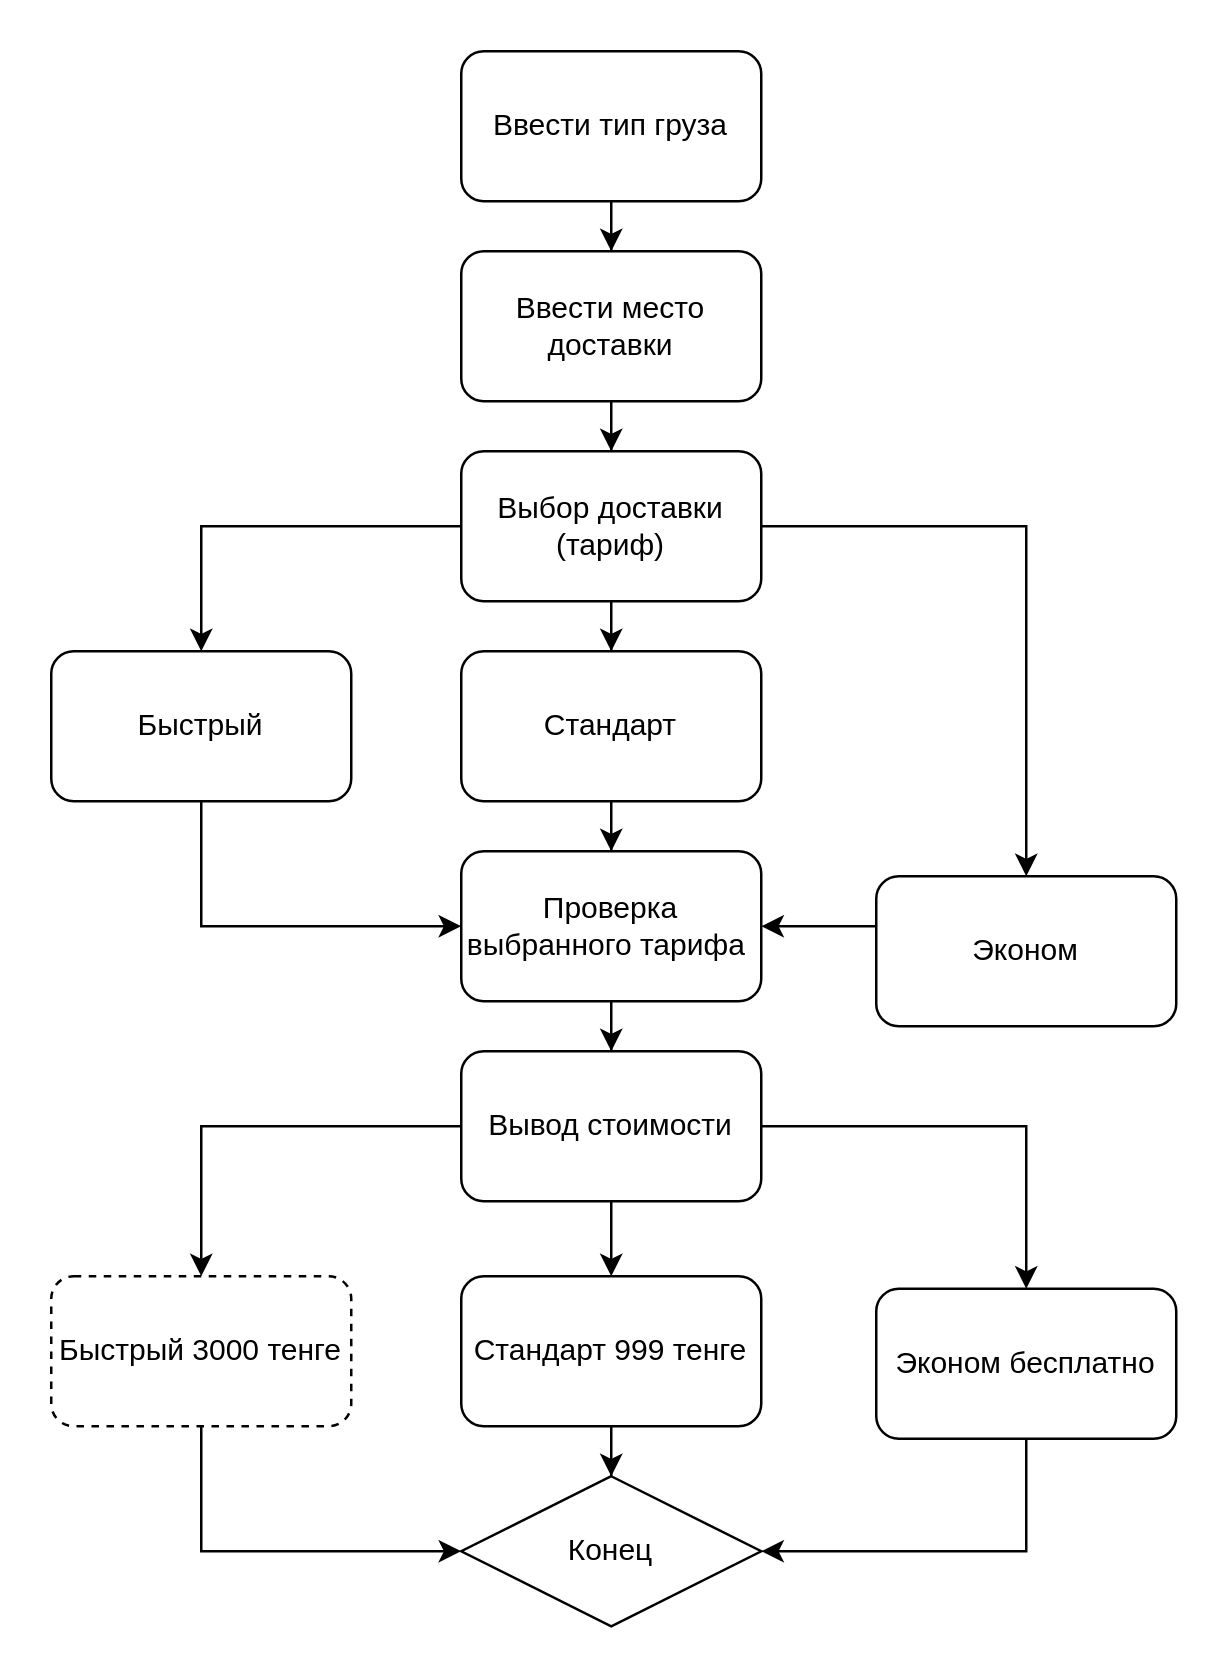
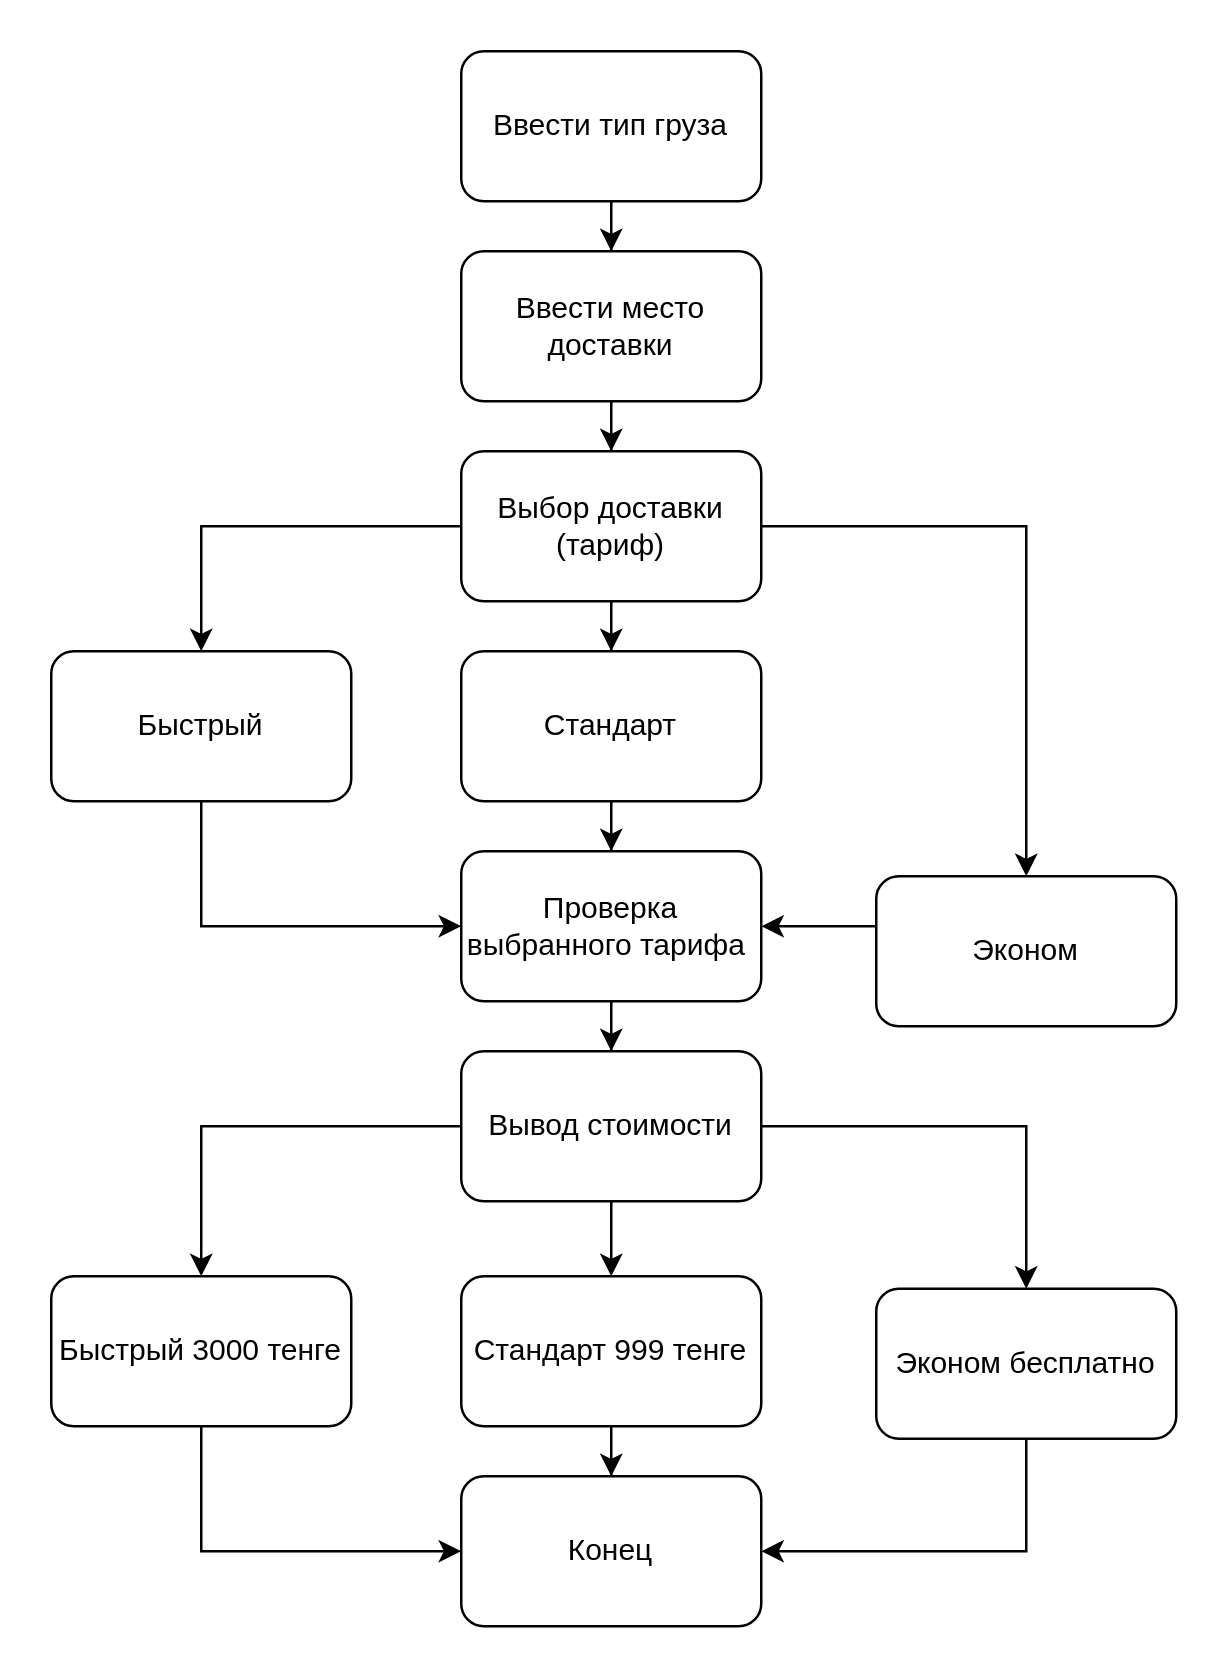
node "Быстрый 3000 тенге": style dashed -> solid
node "Конец": shape diamond -> rounded rectangle
